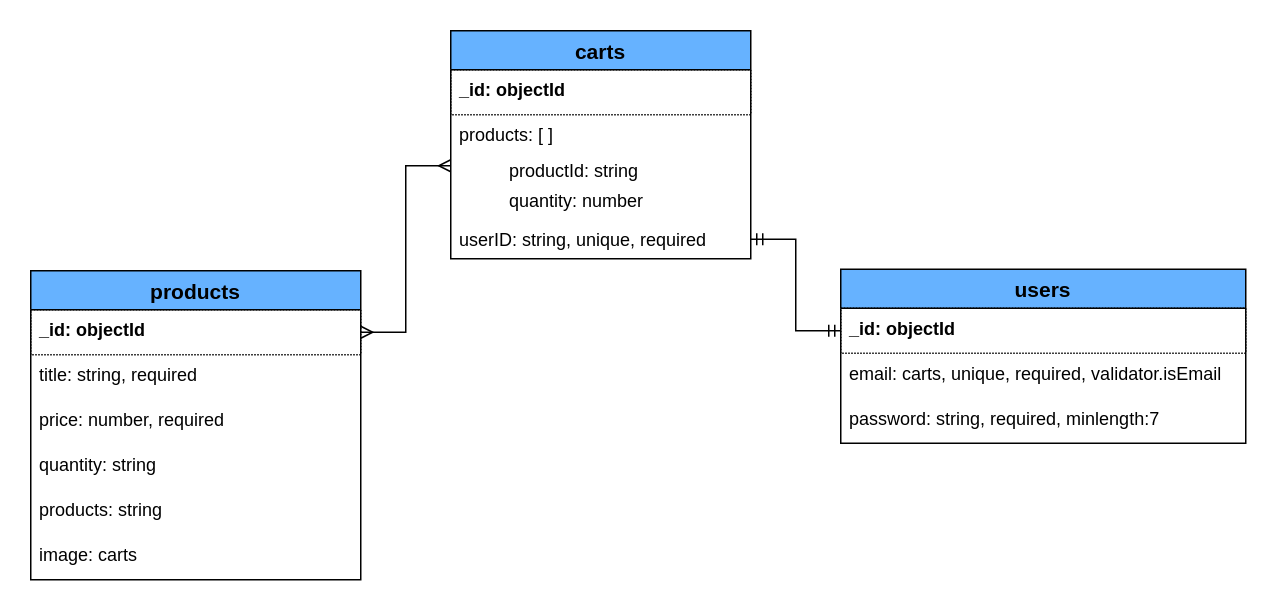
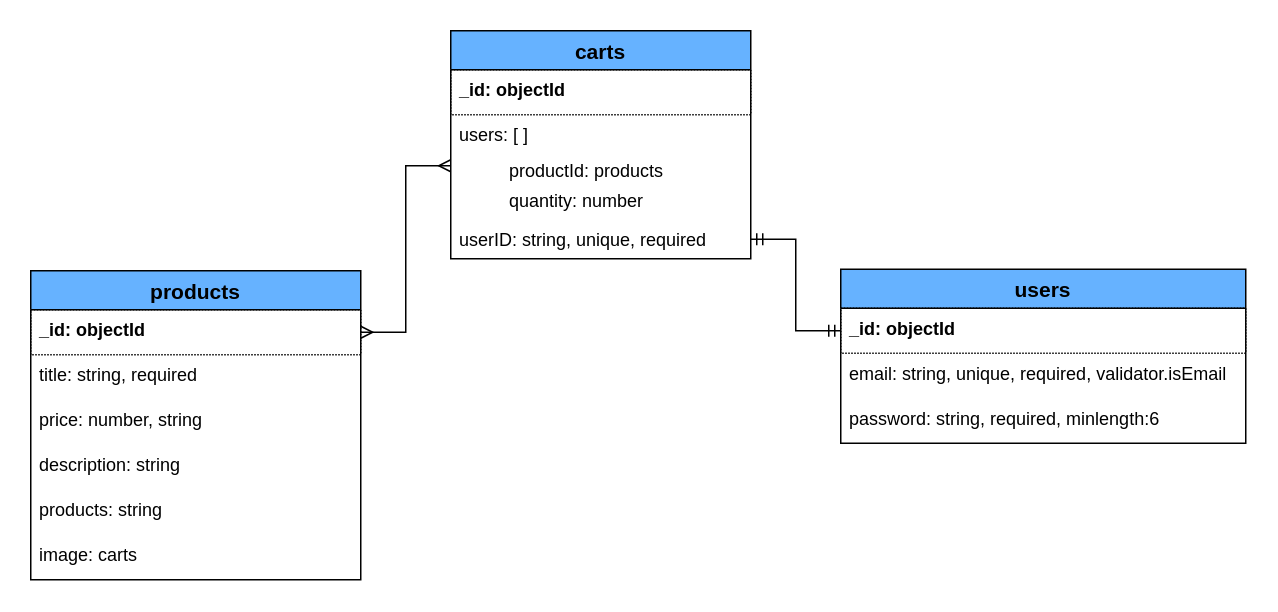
node "products: [ ]": label "products: [ ]" -> "users: [ ]"
node "productId: string": label "productId: string" -> "productId: products"
node "email: carts, unique, required, validator.isEmail": label "email: carts, unique, required, validator.isEmail" -> "email: string, unique, required, validator.isEmail"
node "password: string, required, minlength:7": label "password: string, required, minlength:7" -> "password: string, required, minlength:6"
node "price: number, required": label "price: number, required" -> "price: number, string"
node "quantity: string": label "quantity: string" -> "description: string"
